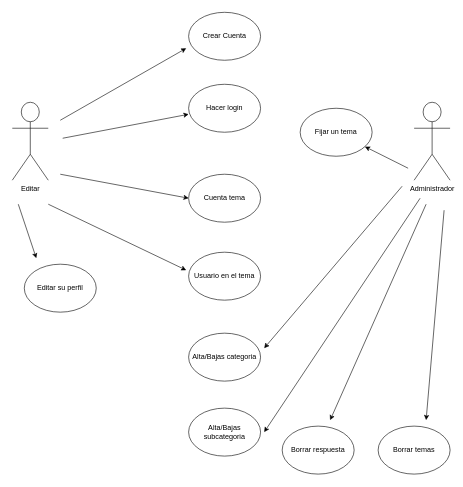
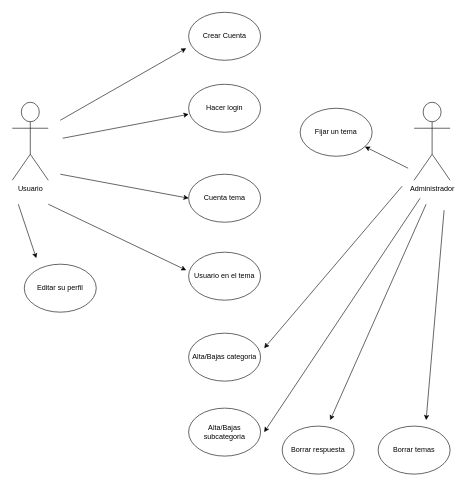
node "Editar": label "Editar" -> "Usuario"
